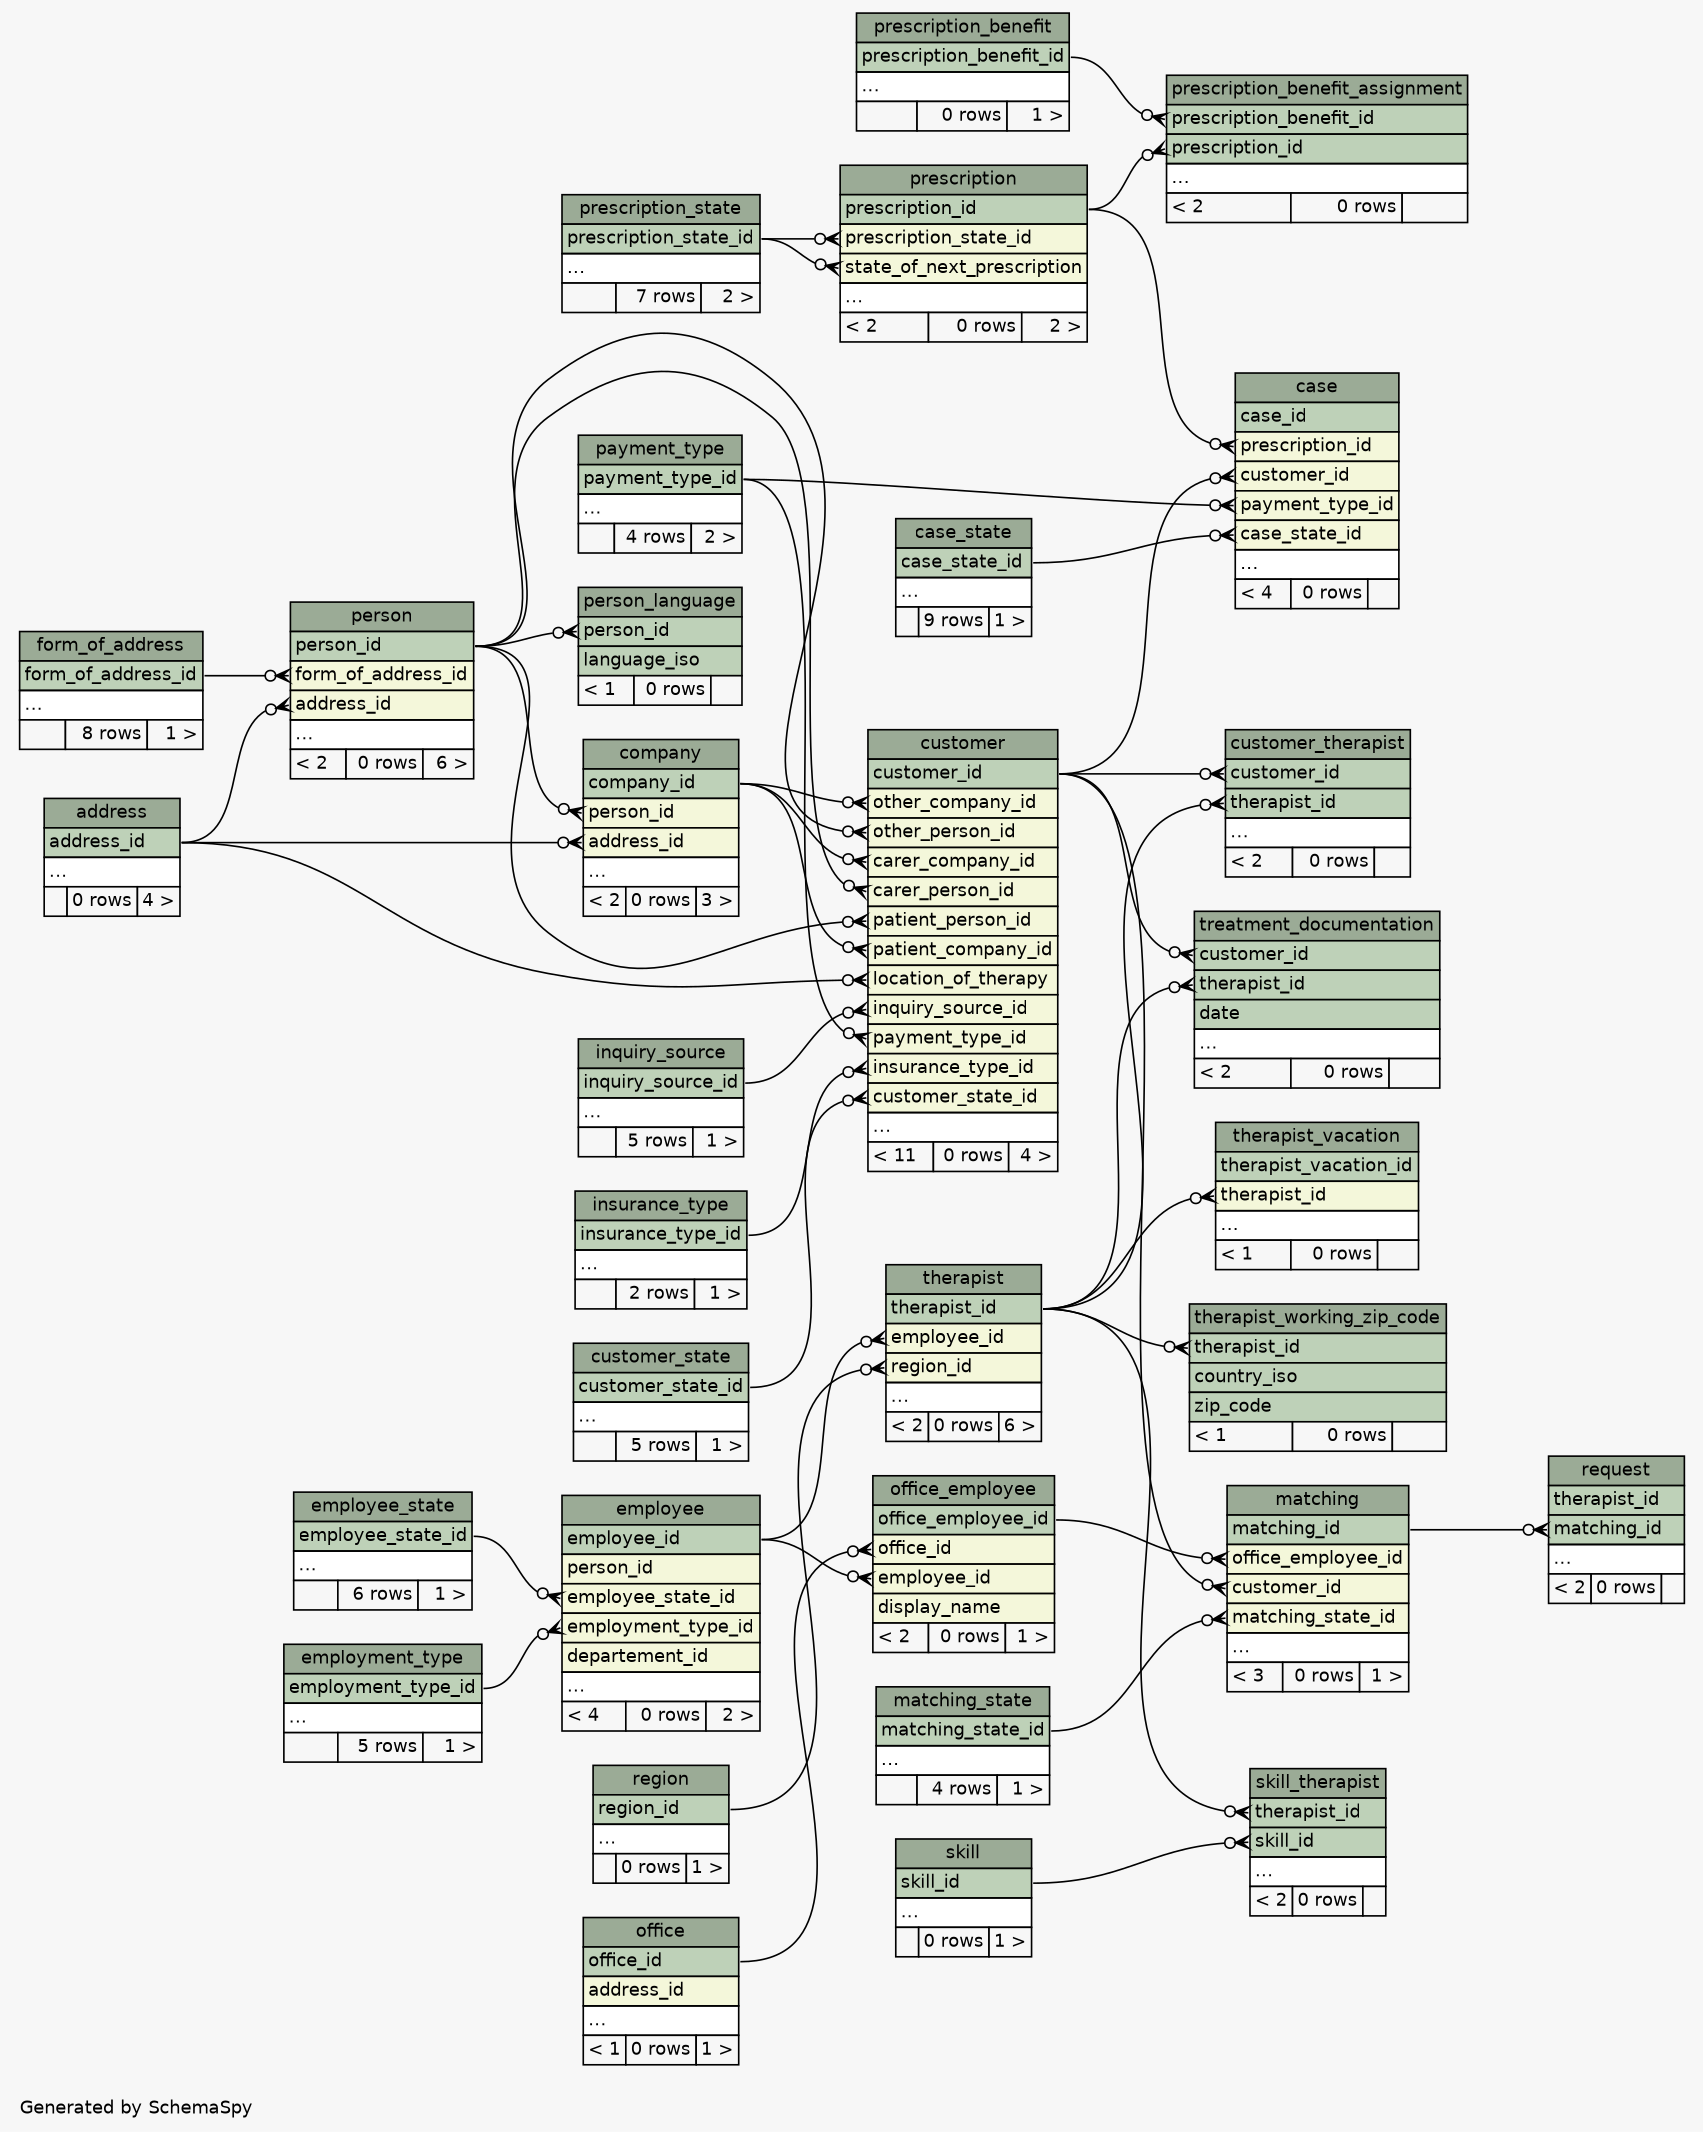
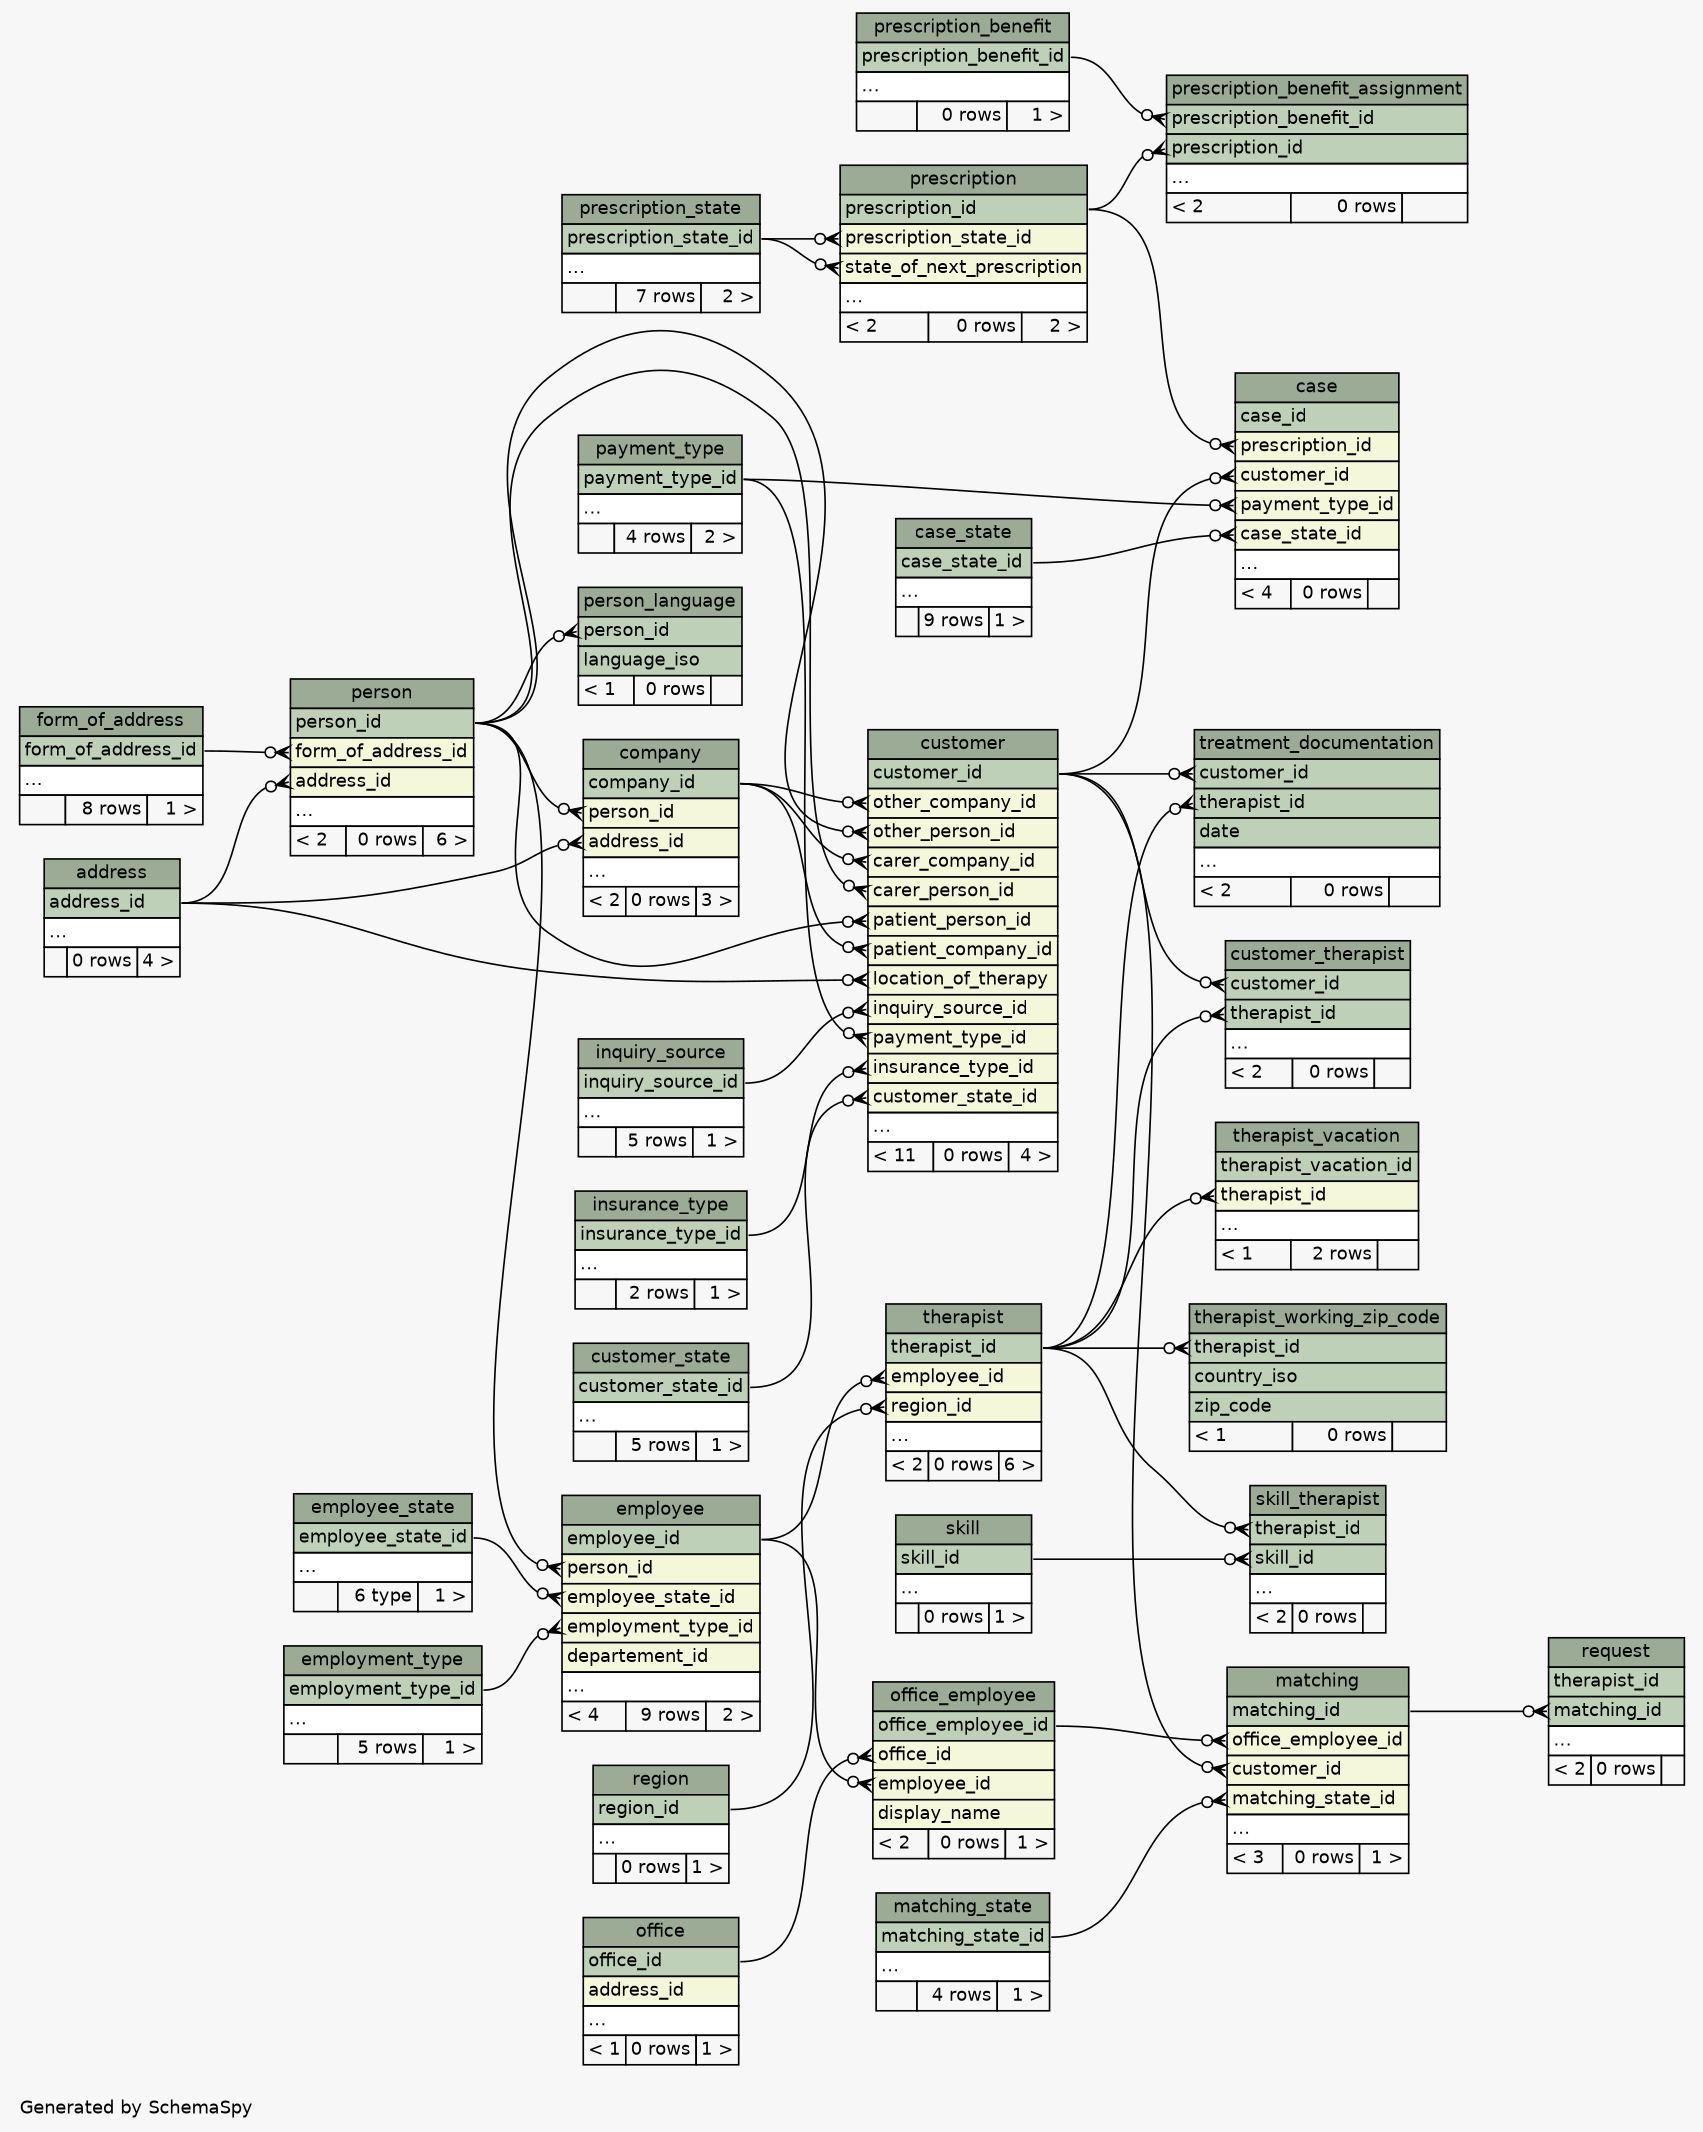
edge "person" -> "employee": added
node "therapist_vacation": text "0 rows" -> "2 rows"
node "employee_state": text "6 rows" -> "6 type"
node "employee": text "0 rows" -> "9 rows"
